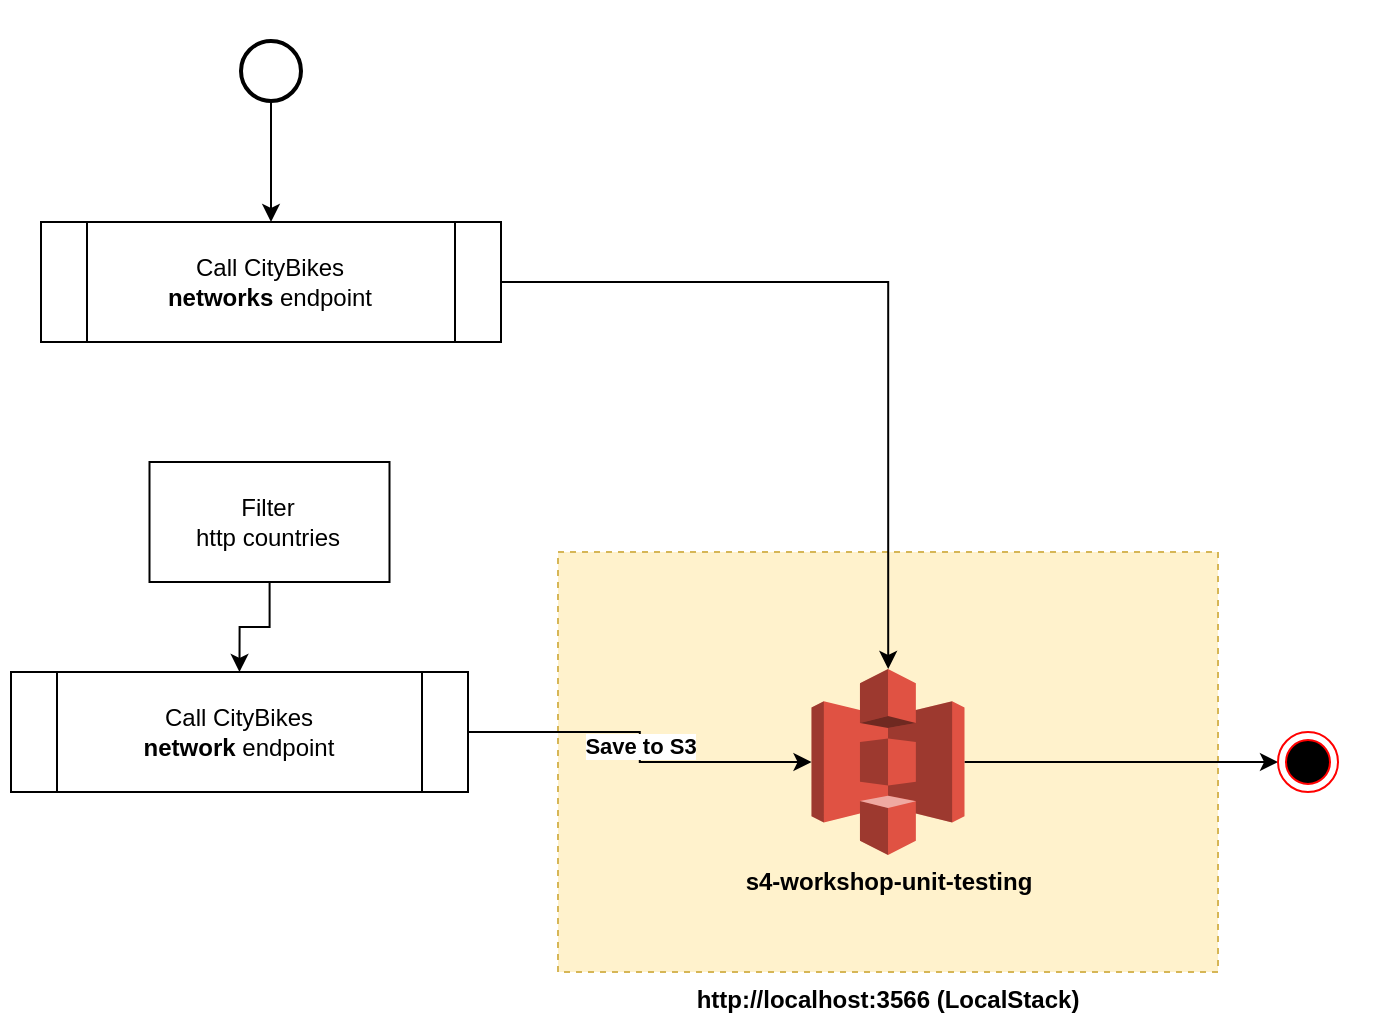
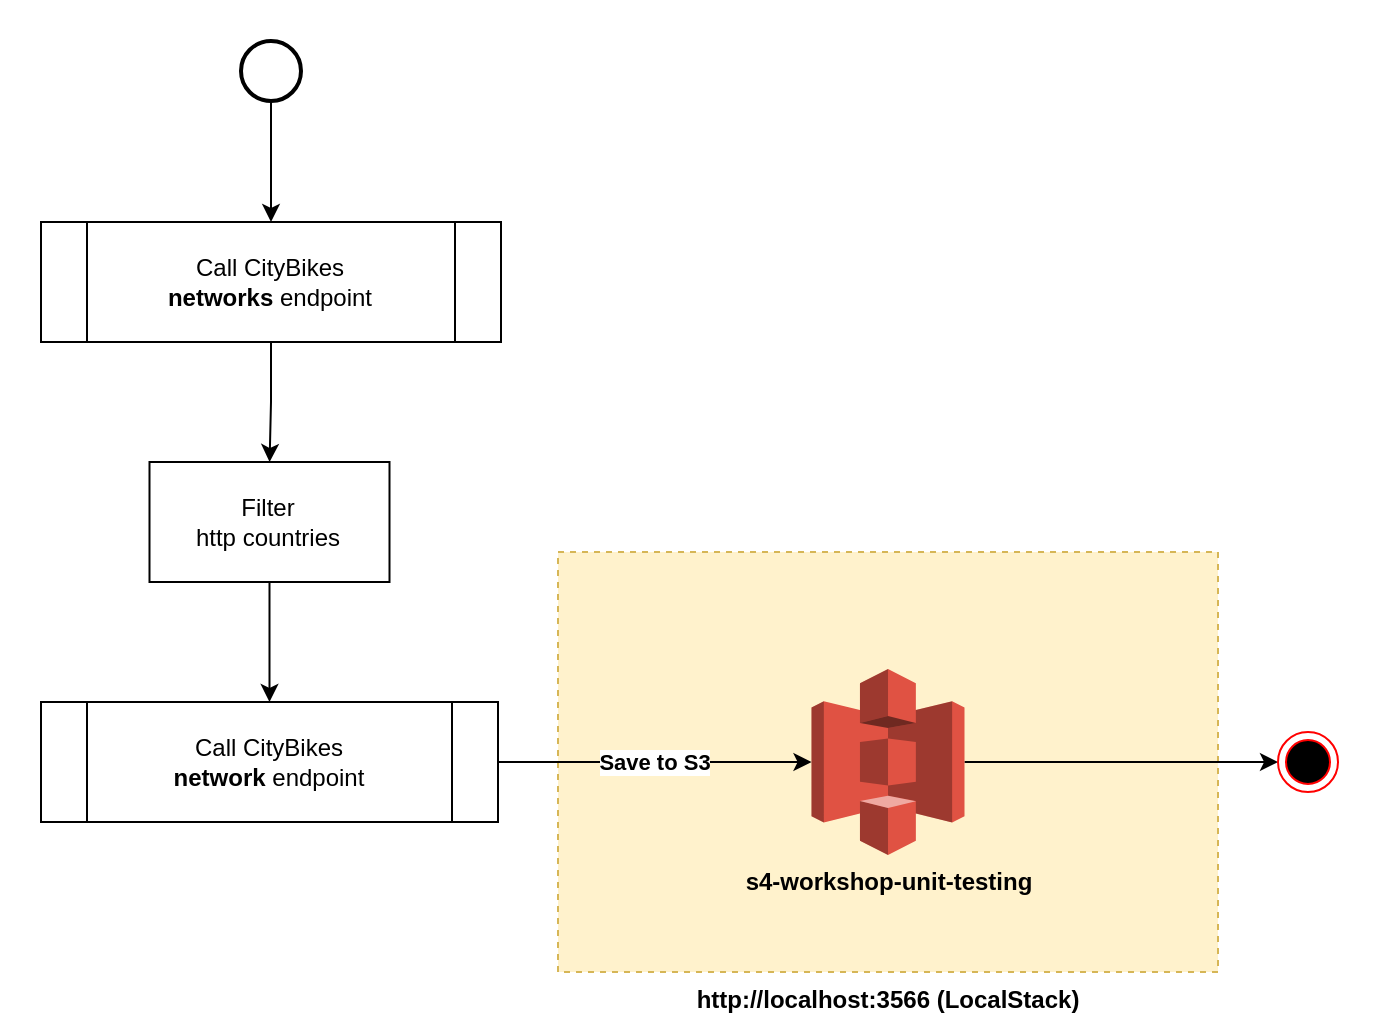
edge "Call CityBikes networks endpoint" -> "s4-workshop-unit-testing": now "Call CityBikes networks endpoint" -> "Filter http countries"
node "Call CityBikes network endpoint": moved (240, 732) -> (270, 762)
